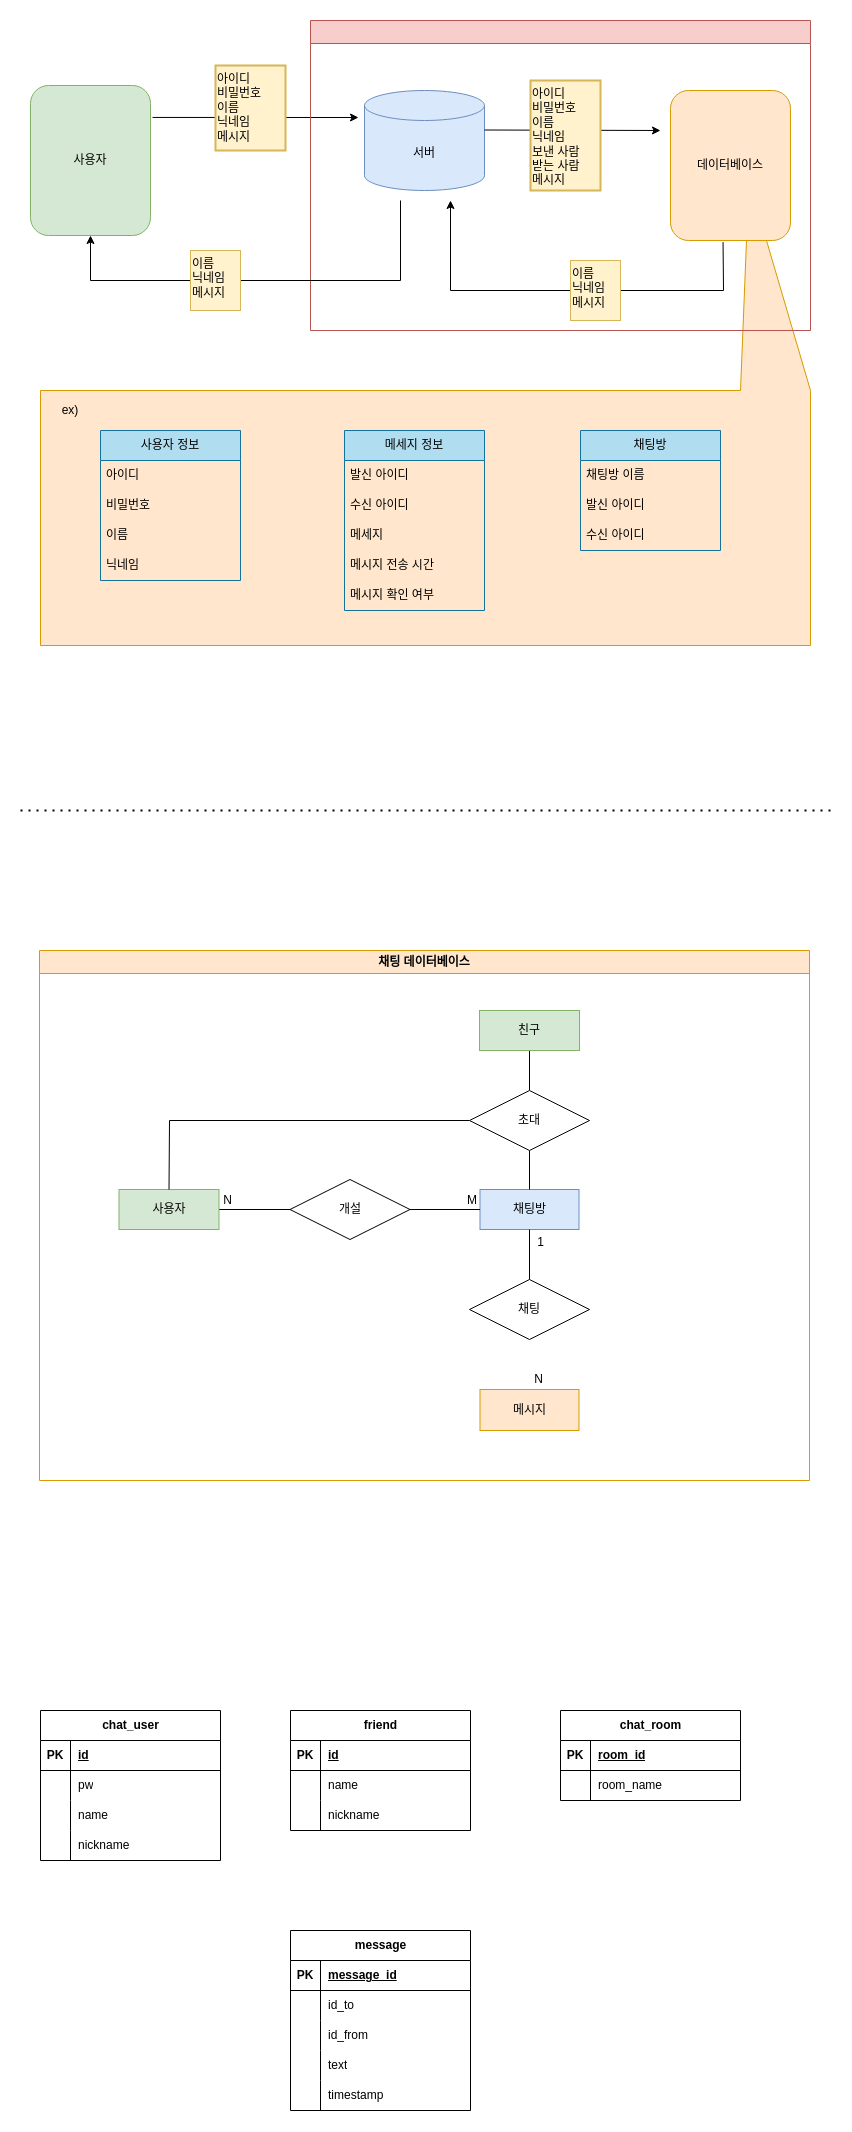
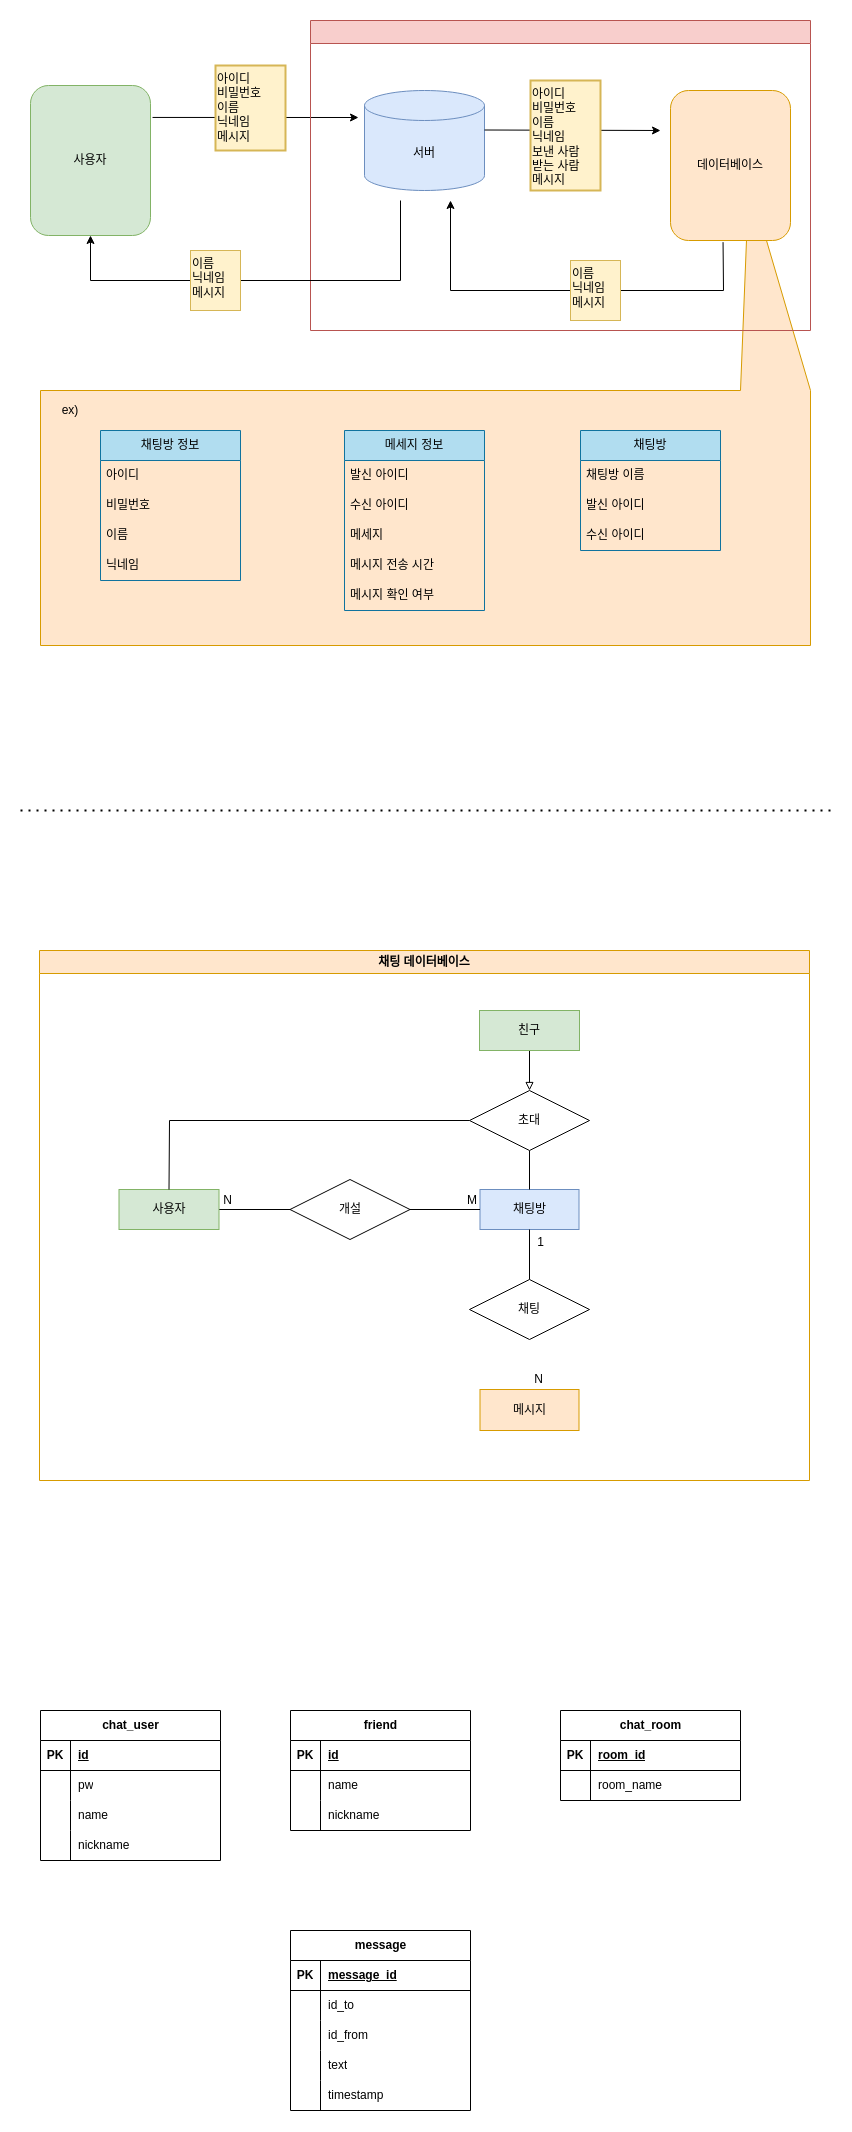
node "사용자 정보": label "사용자 정보" -> "채팅방 정보"
edge "친구" -- "초대": arrowhead none -> block
